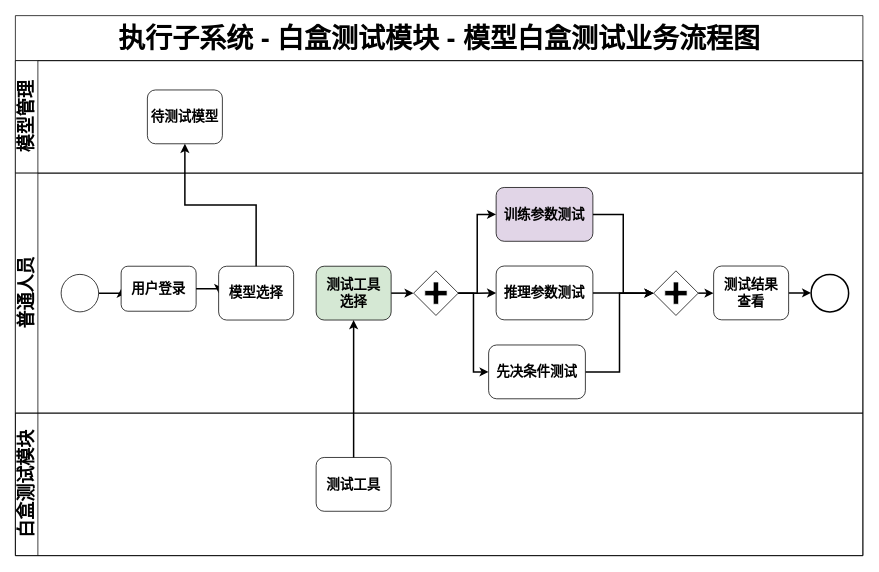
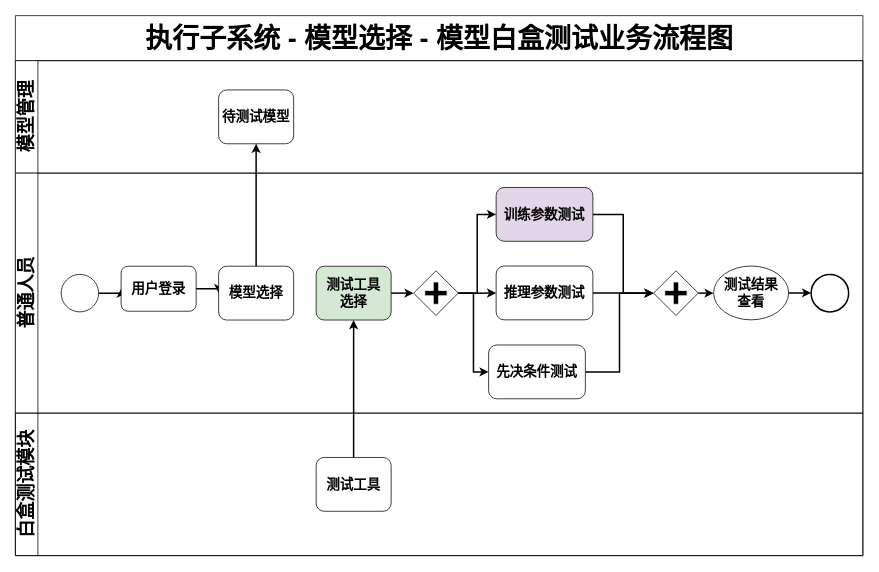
node "执行子系统 - 白盒测试模块 - 模型白盒测试业务流程图": label "执行子系统 - 白盒测试模块 - 模型白盒测试业务流程图" -> "执行子系统 - 模型选择 - 模型白盒测试业务流程图"
node "待测试模型": moved (185, 117) -> (256, 117)
node "测试结果 查看": shape rounded rectangle -> ellipse
